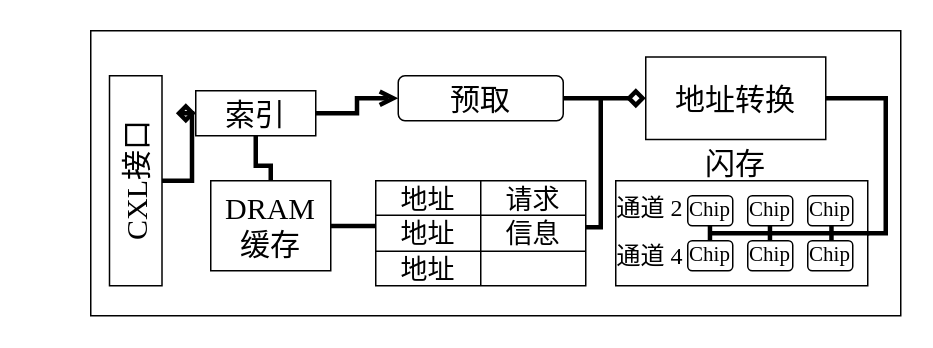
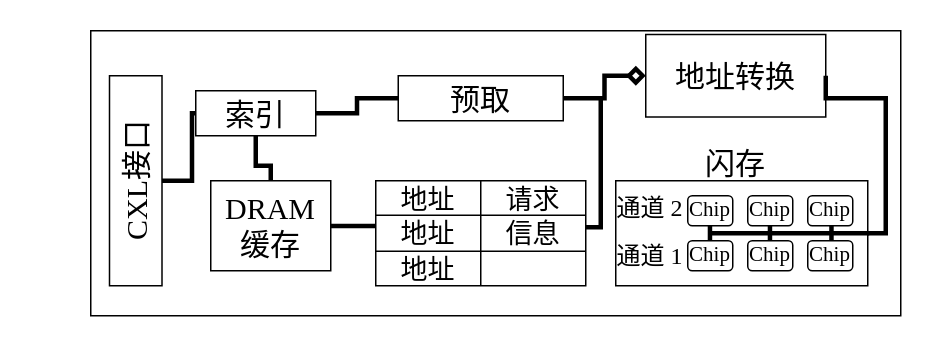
edge "索引" -> "预取": arrowhead open -> none
node "预取": shape rounded rectangle -> rectangle
node "地址转换": moved (736, 98) -> (736, 76)
edge "CXL接口" -> "索引": arrowhead diamond -> none
node "通道 4": label "通道 4" -> "通道 1"
